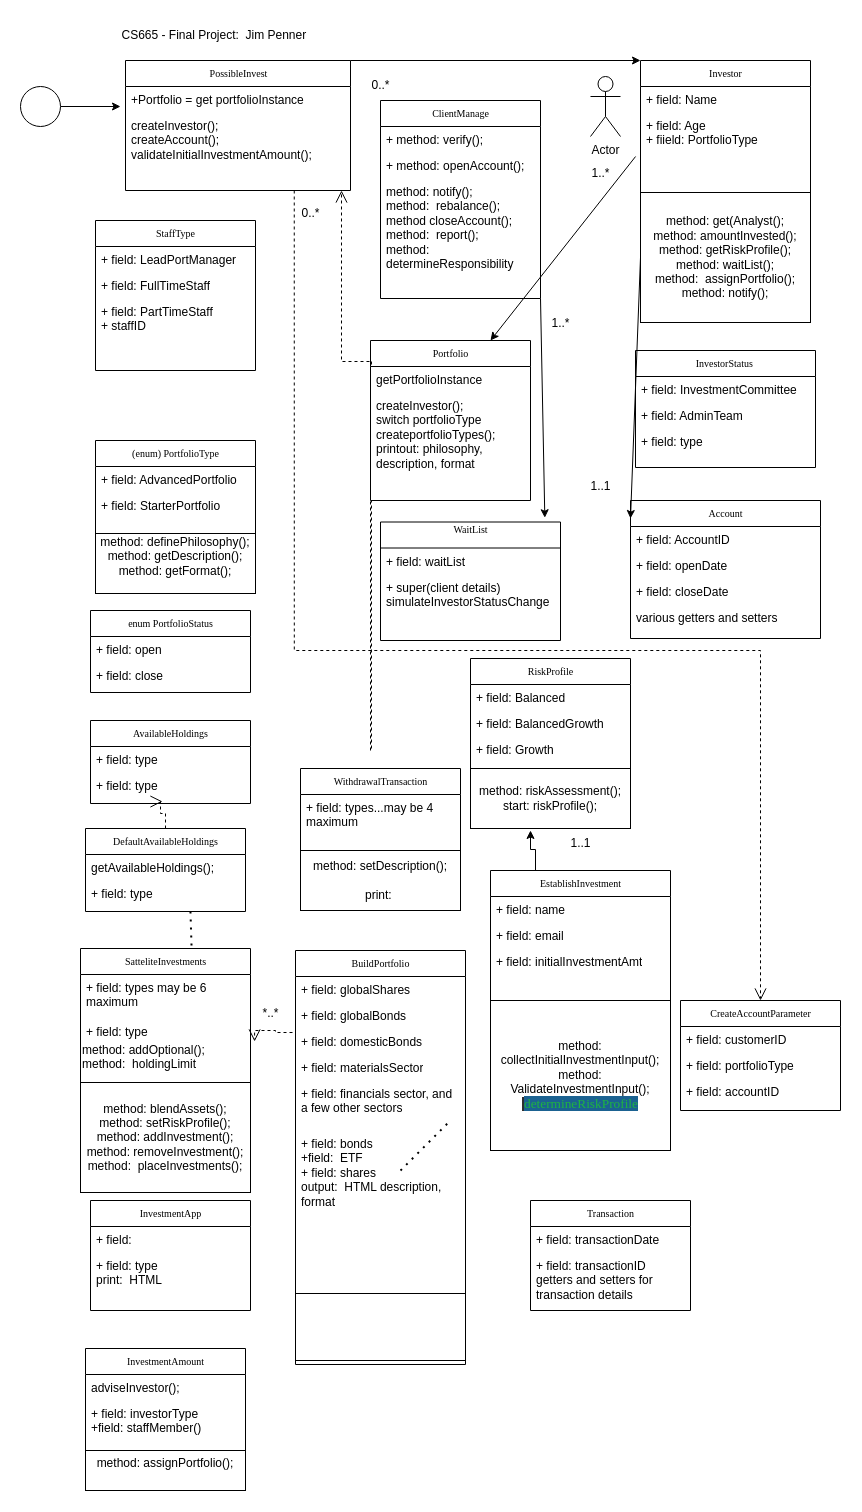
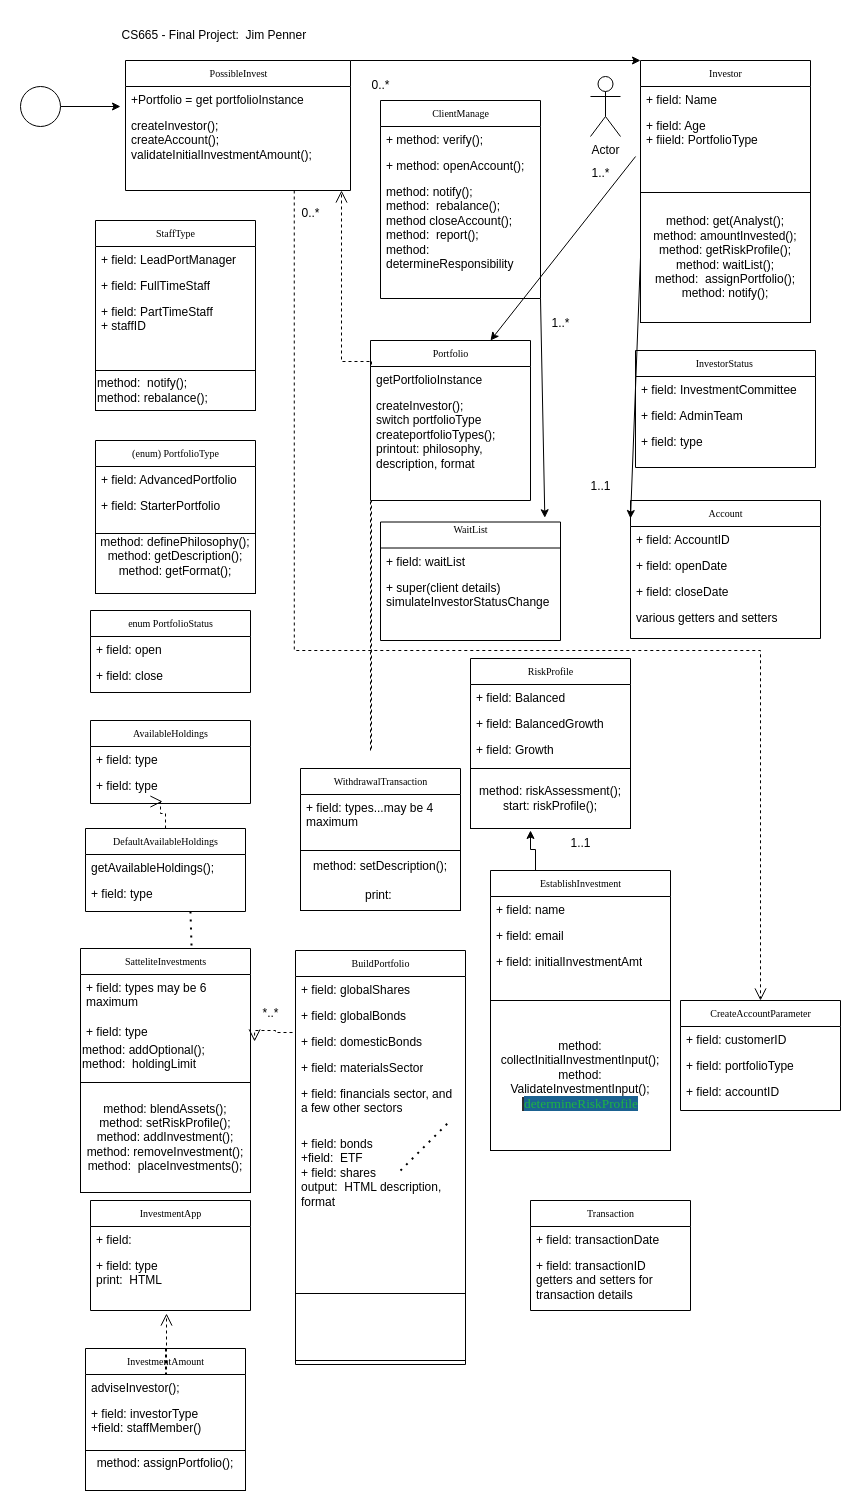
node "method: notify(); method: rebalance();": added
edge "InvestmentAmount" -> "+ field: type print: HTML": added
